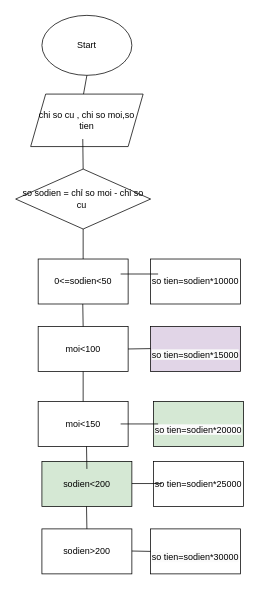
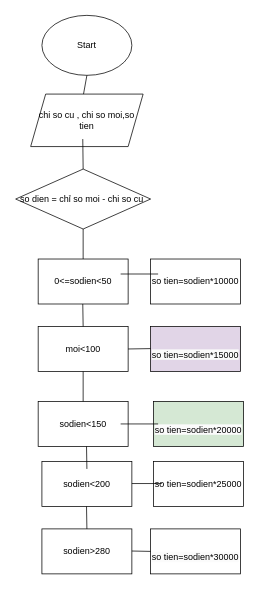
node "so sodien = chỉ so moi - chi so cu": label "so sodien = chỉ so moi - chi so cu" -> "so dien = chỉ so moi - chi so cu"
node "moi<150": label "moi<150" -> "sodien<150"
node "sodien<200": fillcolor #d5e8d4 -> #ffffff
node "sodien>200": label "sodien>200" -> "sodien>280"
